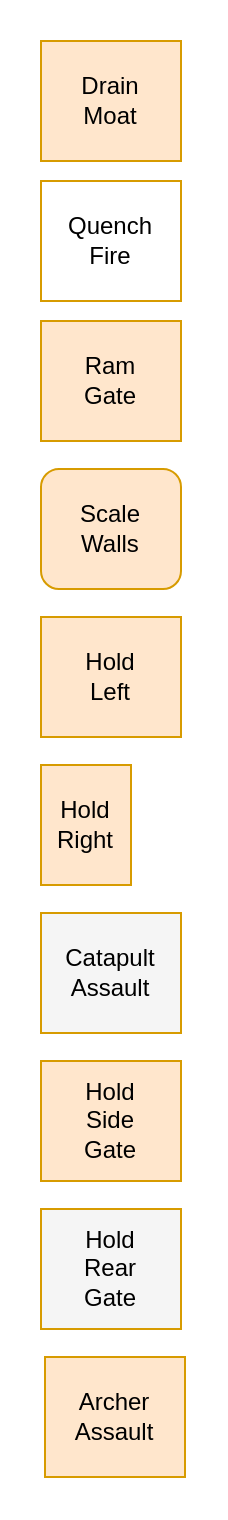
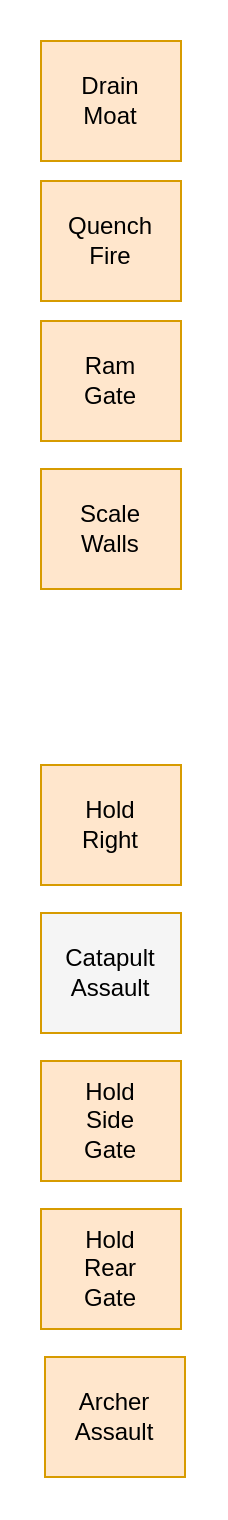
node "Quench Fire": fillcolor #ffffff -> #ffe6cc
node "Scale Walls": shape rounded rectangle -> rectangle
node "Hold Left": removed
node "Hold Right": size 90x120 -> 140x120
node "Hold Rear Gate": fillcolor #f5f5f5 -> #ffe6cc
